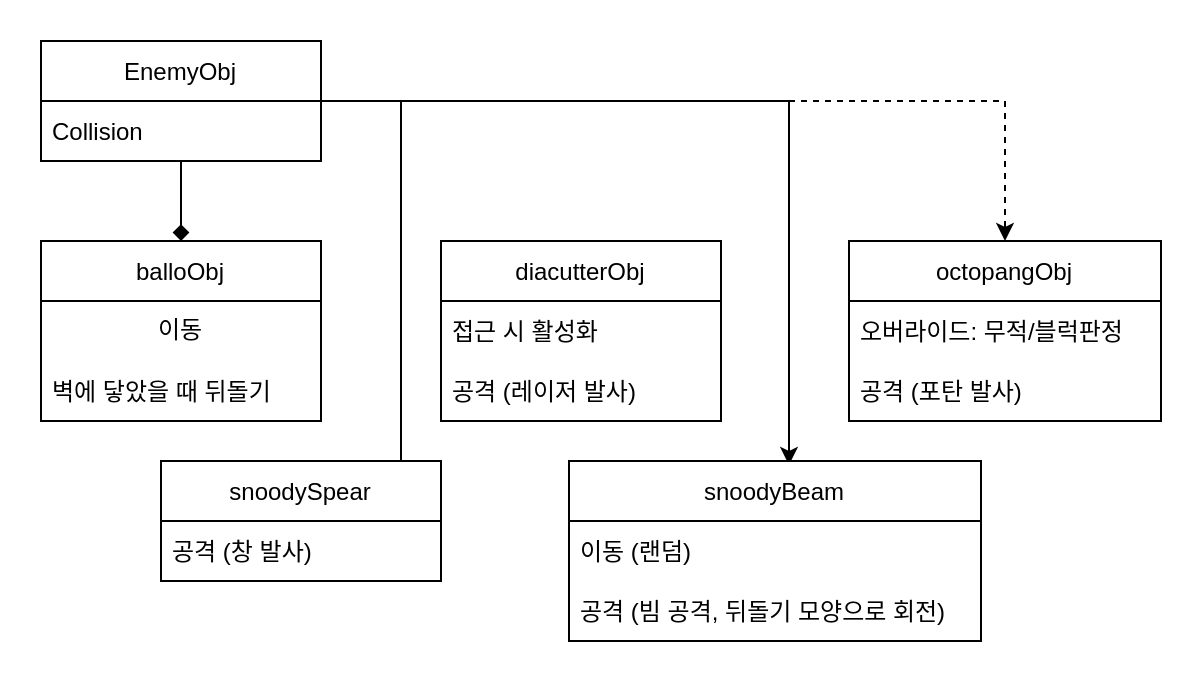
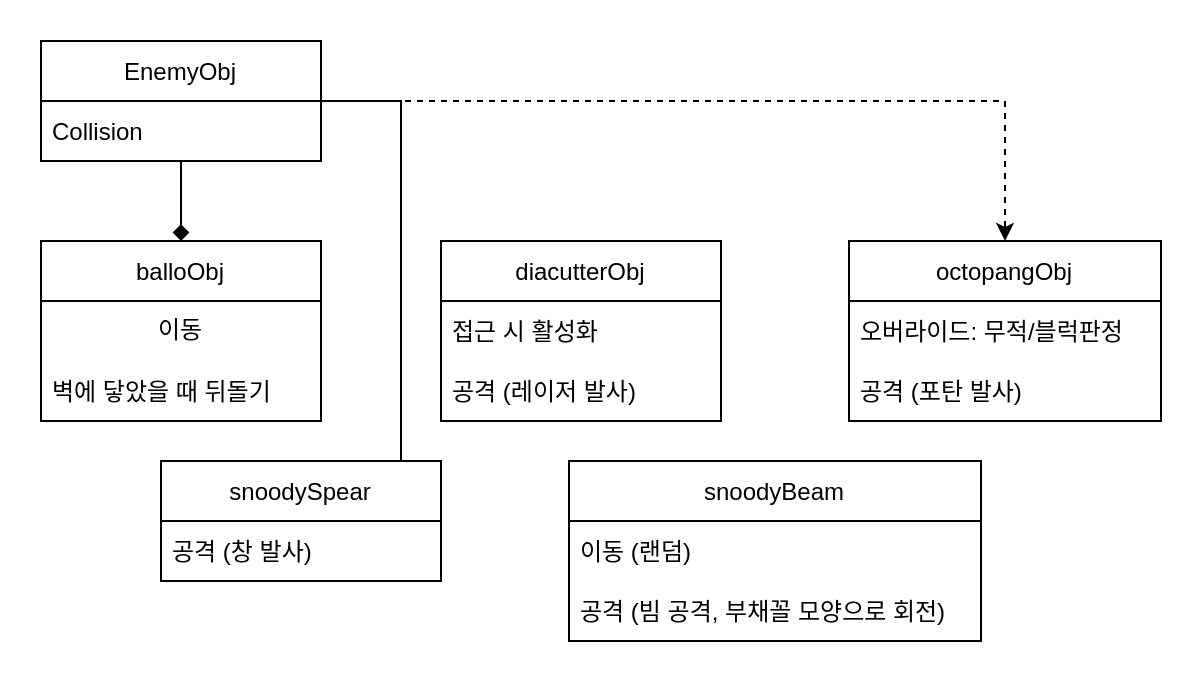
edge "EnemyObj" -> "snoodyBeam": removed
node "공격 (빔 공격, 뒤돌기 모양으로 회전)": label "공격 (빔 공격, 뒤돌기 모양으로 회전)" -> "공격 (빔 공격, 부채꼴 모양으로 회전)"
